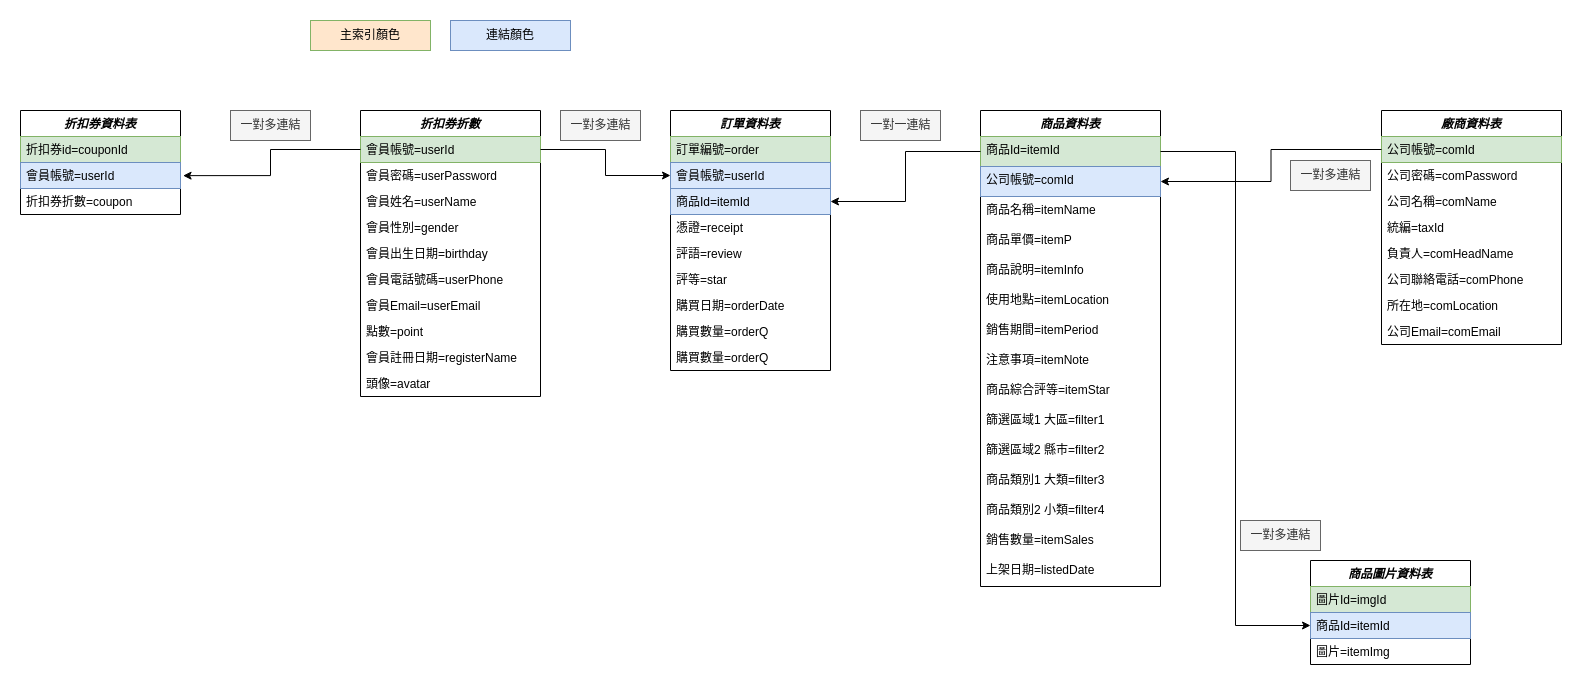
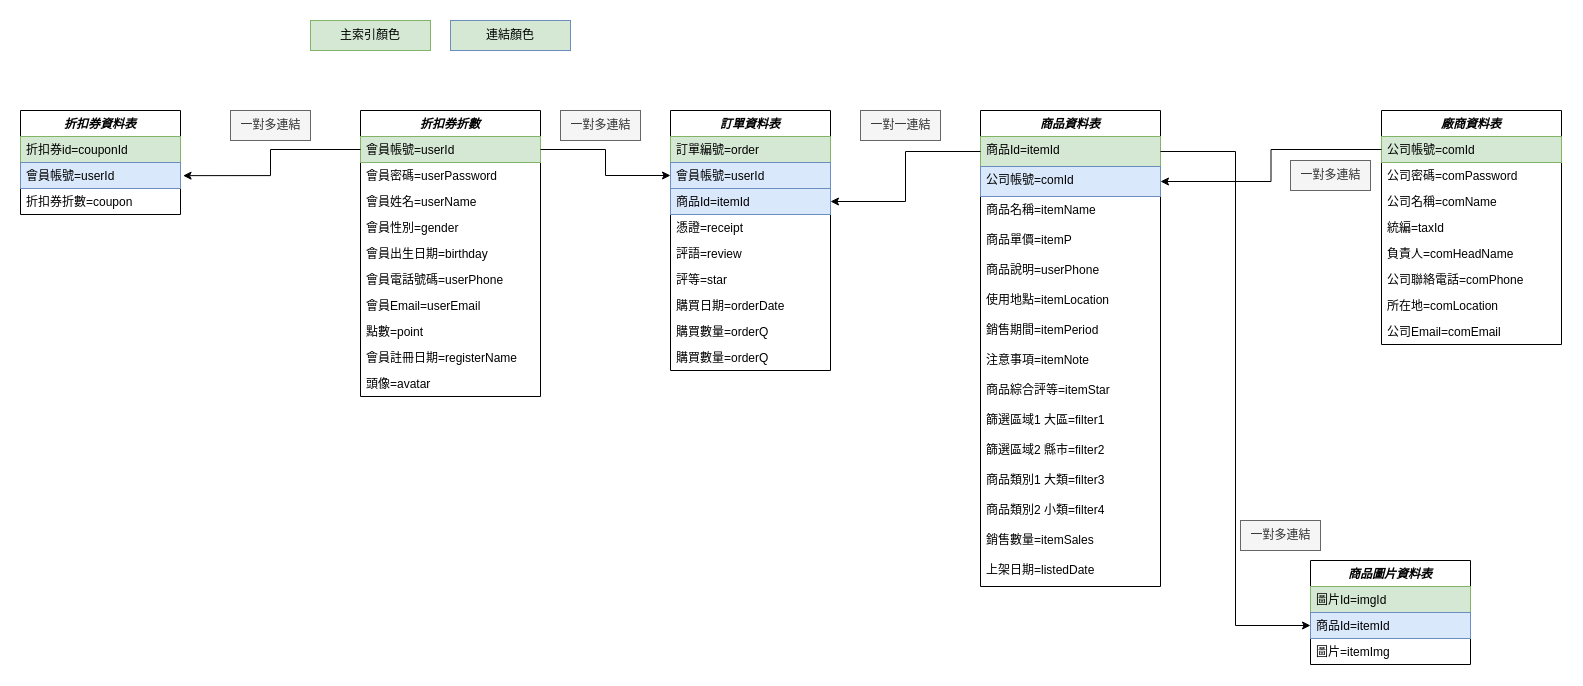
node "主索引顏色": fillcolor #ffe6cc -> #d5e8d4
node "連結顏色": fillcolor #dae8fc -> #d5e8d4
node "商品說明=itemInfo": label "商品說明=itemInfo" -> "商品說明=userPhone"
